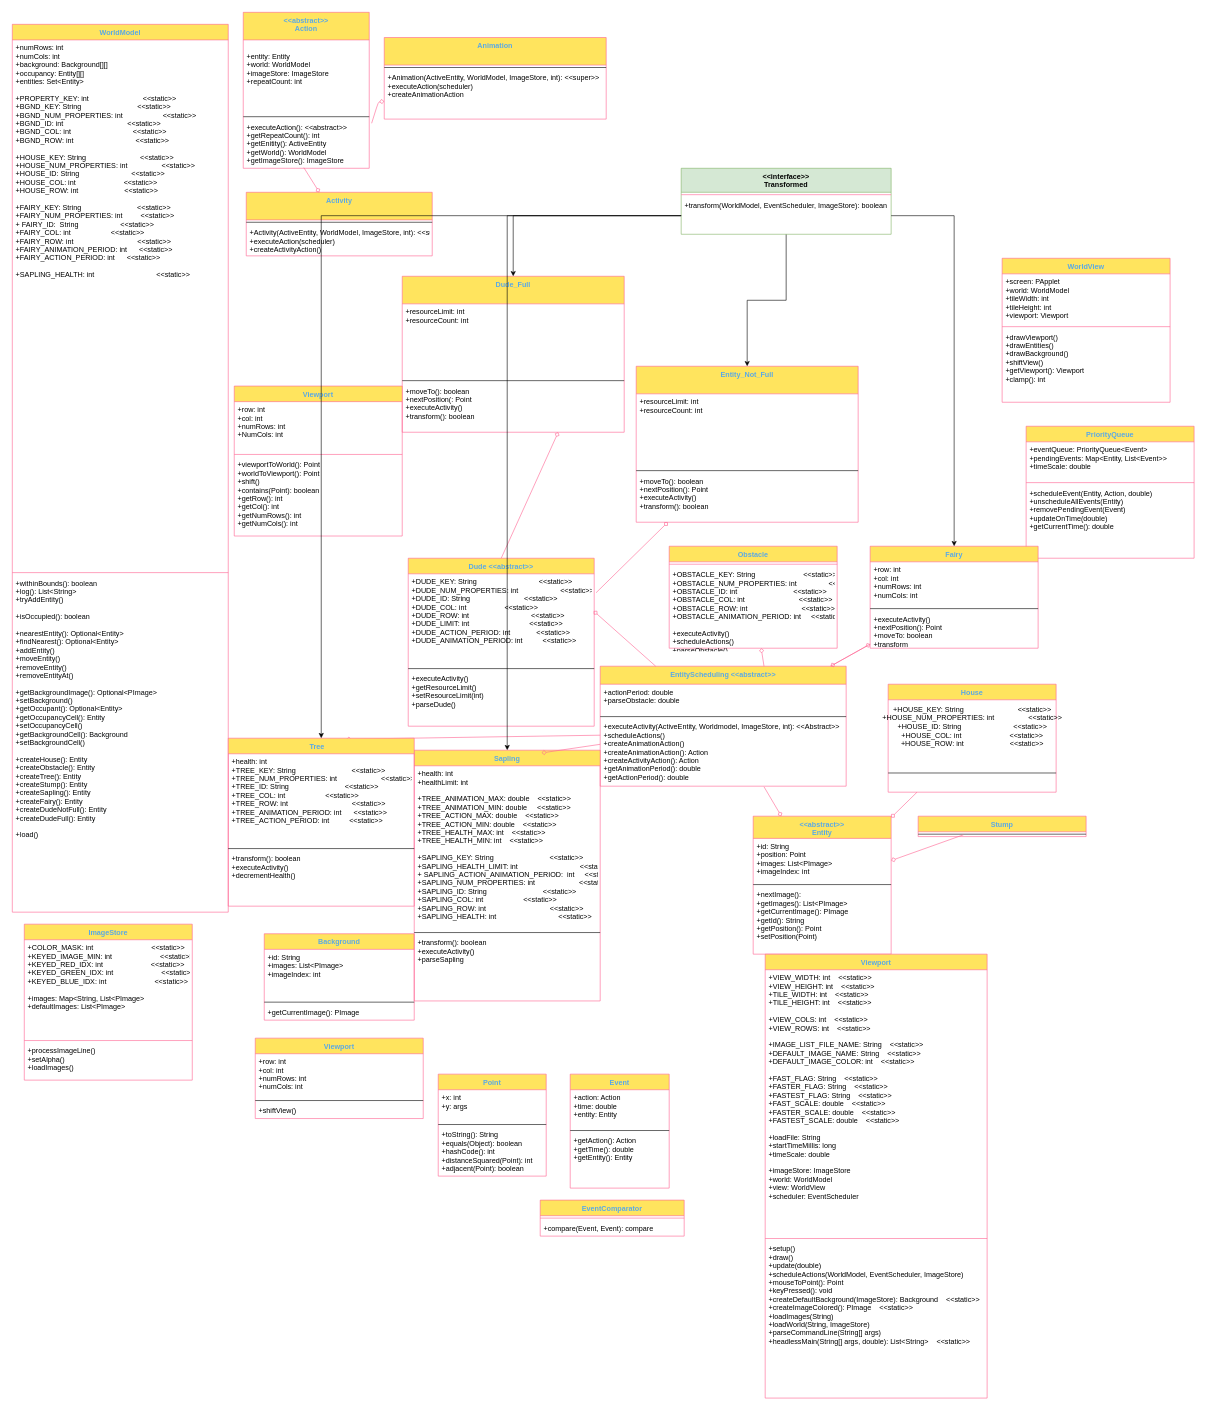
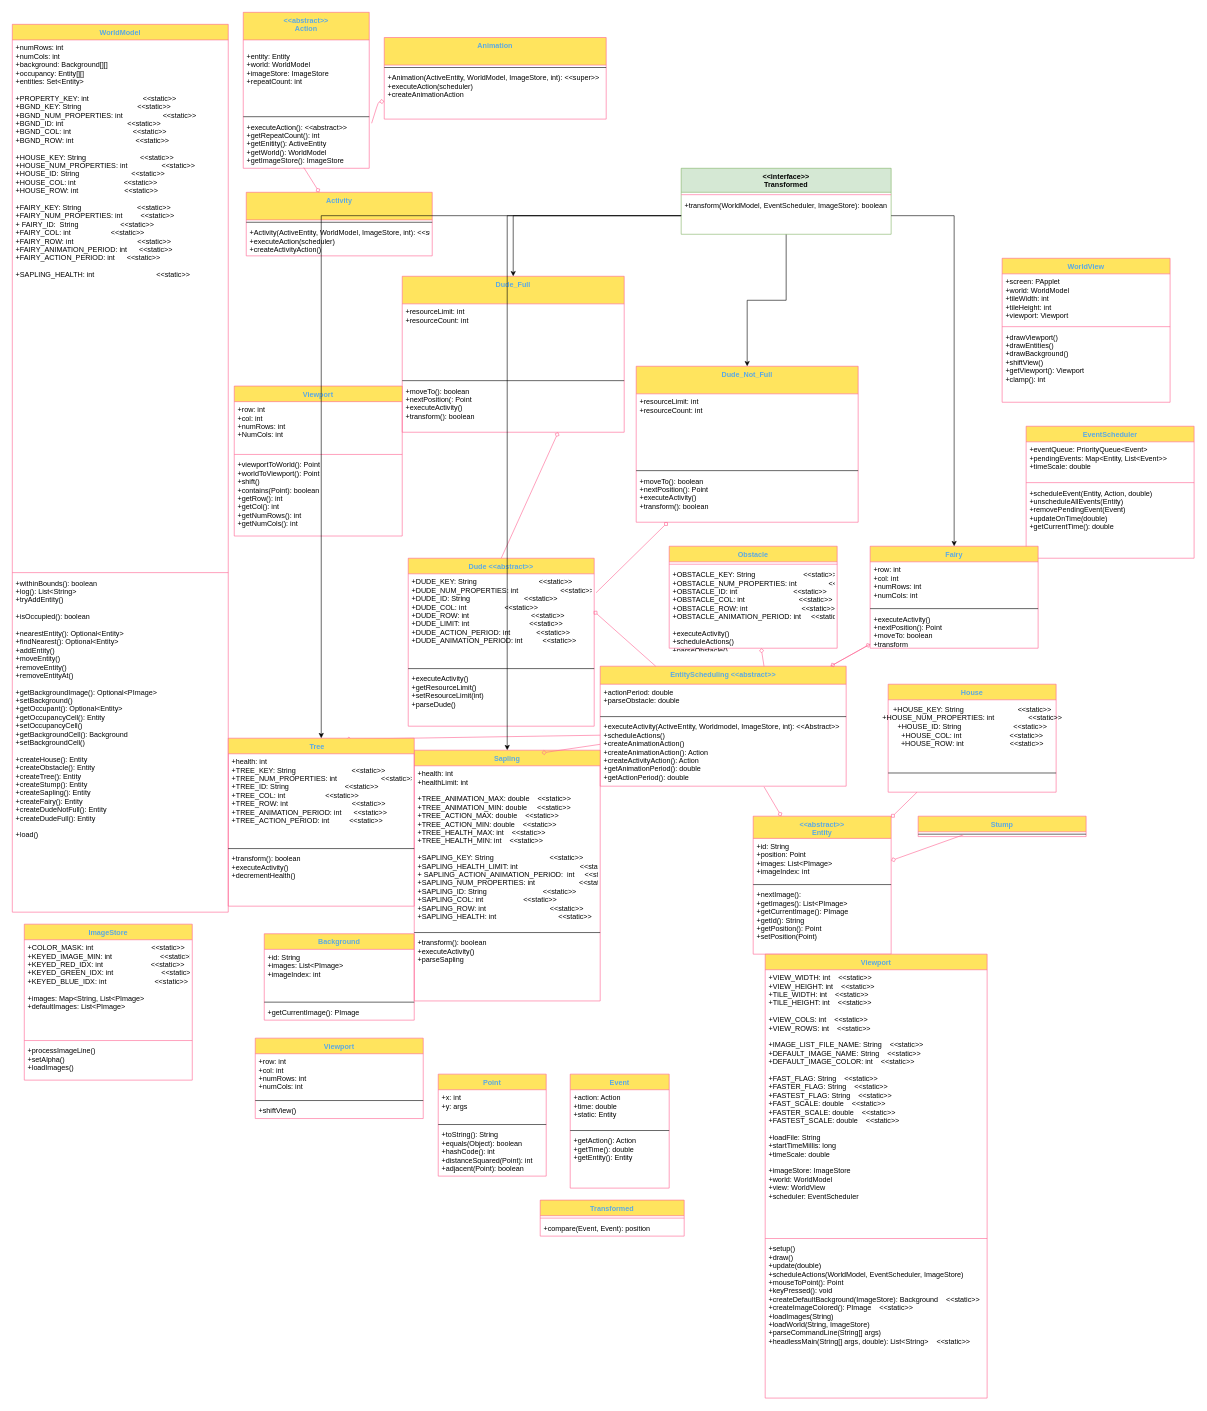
node "Entity_Not_Full": label "Entity_Not_Full" -> "Dude_Not_Full"
node "PriorityQueue": label "PriorityQueue" -> "EventScheduler"
node "+action: Action +time: double +entity: Entity": label "+action: Action +time: double +entity: Entity" -> "+action: Action +time: double +static: Entity"
node "EventComparator": label "EventComparator" -> "Transformed"
node "+compare(Event, Event): compare": label "+compare(Event, Event): compare" -> "+compare(Event, Event): position"
